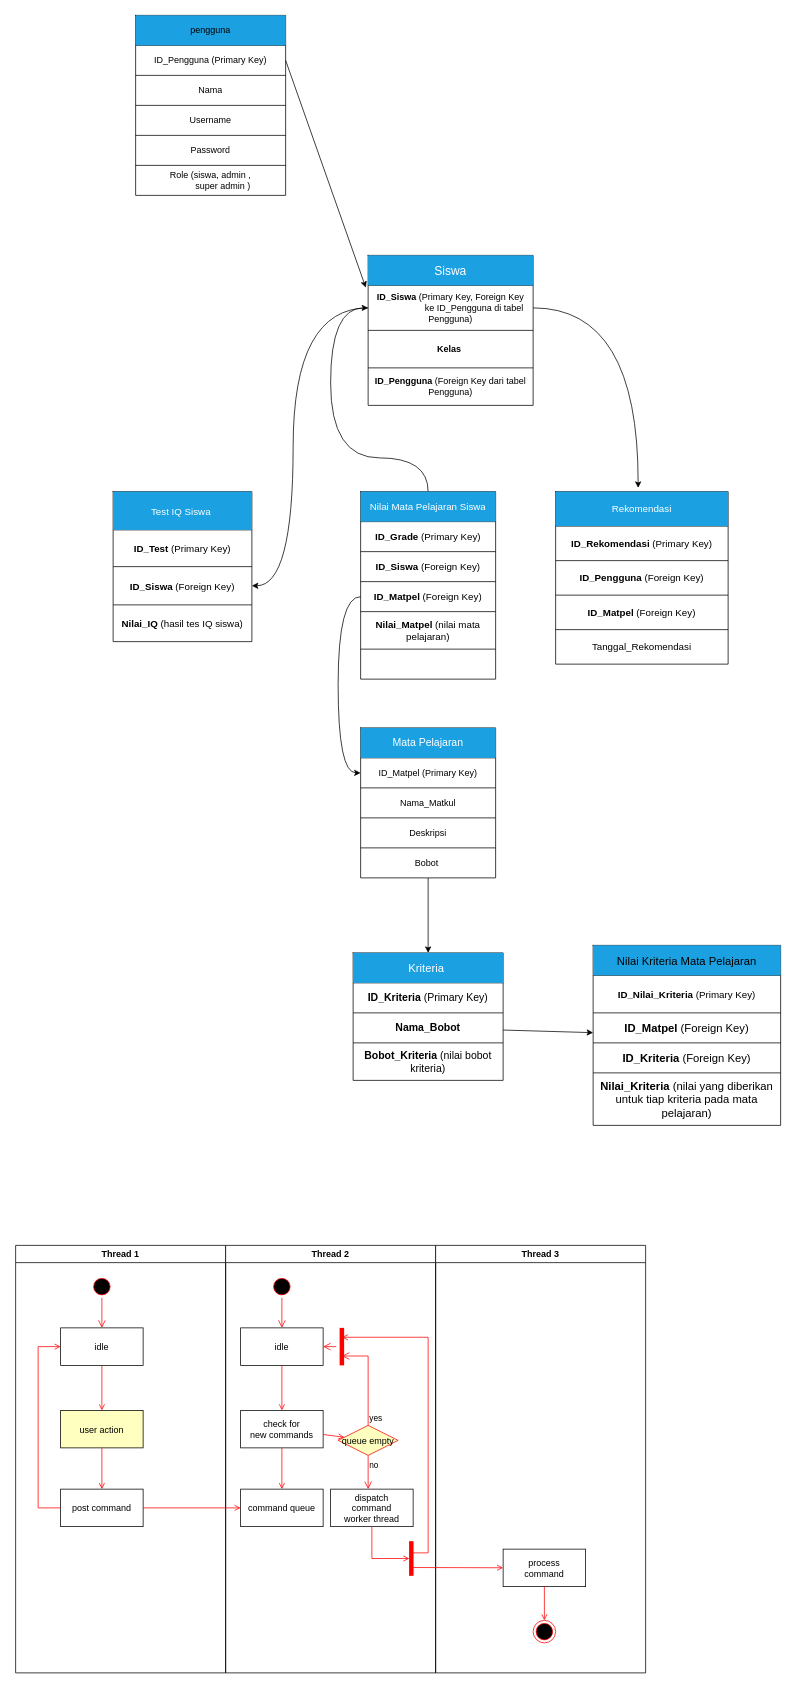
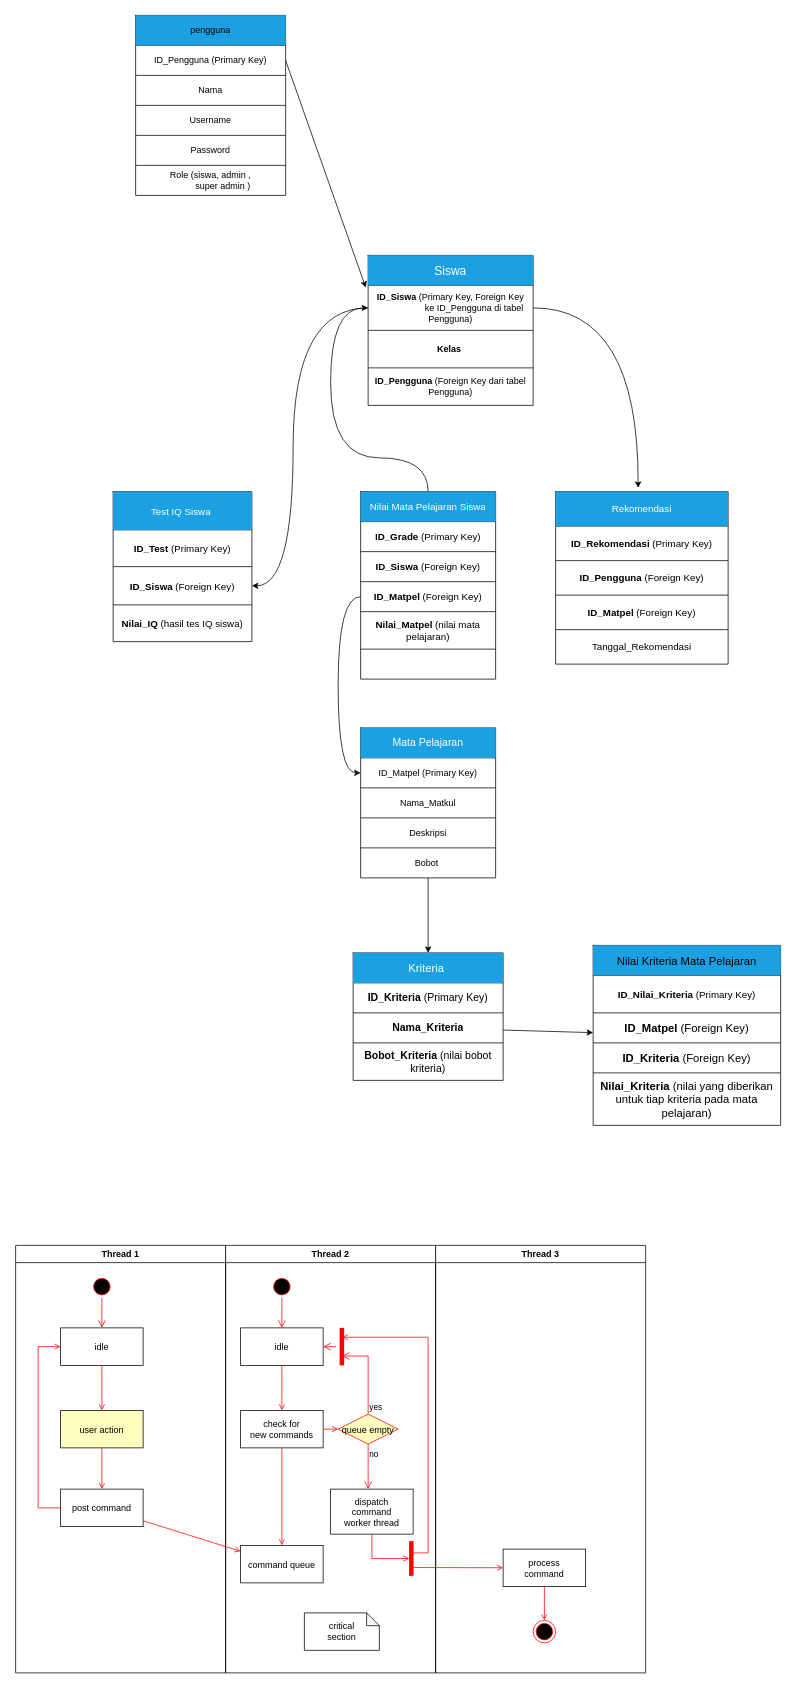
node "Nama_Bobot": label "Nama_Bobot" -> "Nama_Kriteria"
node "queue empty": moved (368, 1440) -> (368, 1429)
node "command queue": moved (282, 1508) -> (282, 1564)
node "dispatch command worker thread": size 83x38 -> 83x45
node "critical section": added
